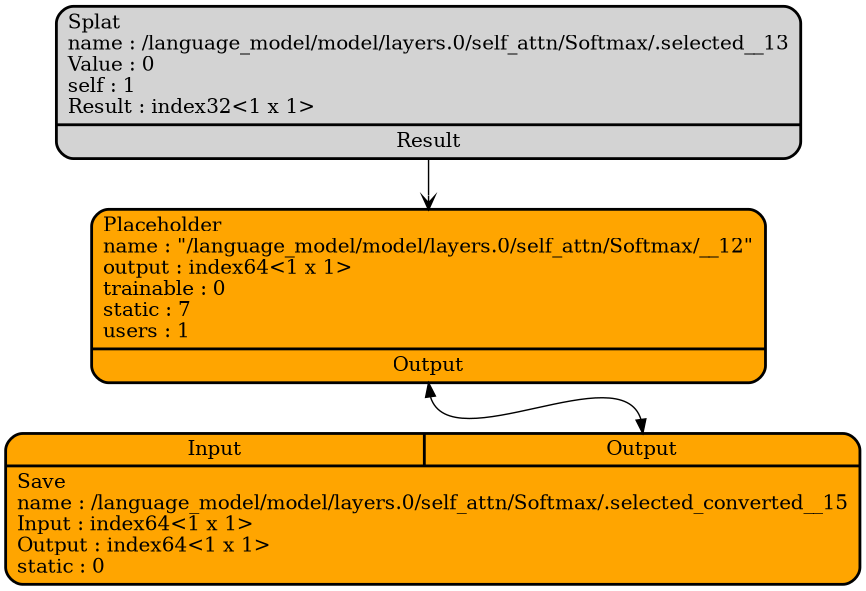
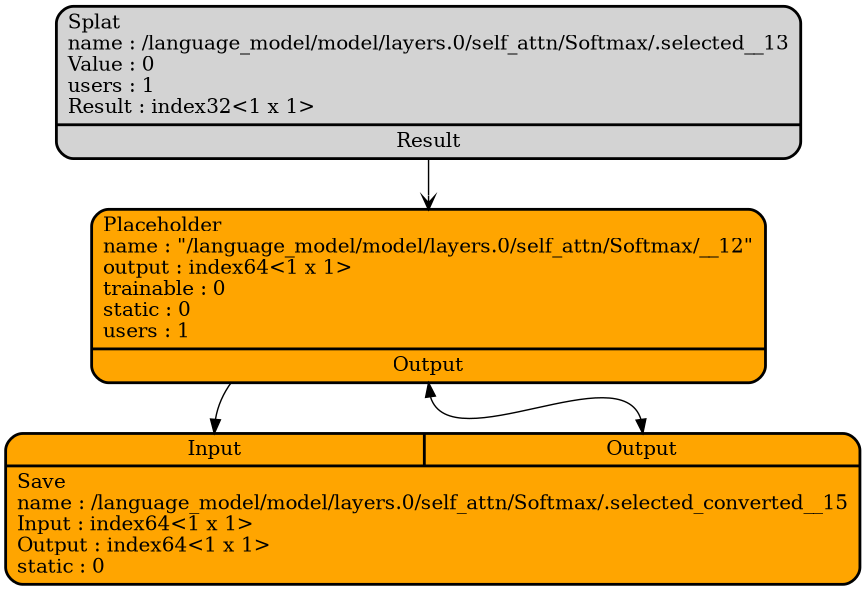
node "Splat": text "self : 1" -> "users : 1"
node "Placeholder": text "static : 7" -> "static : 0"
edge "Placeholder" -> "Input": added
